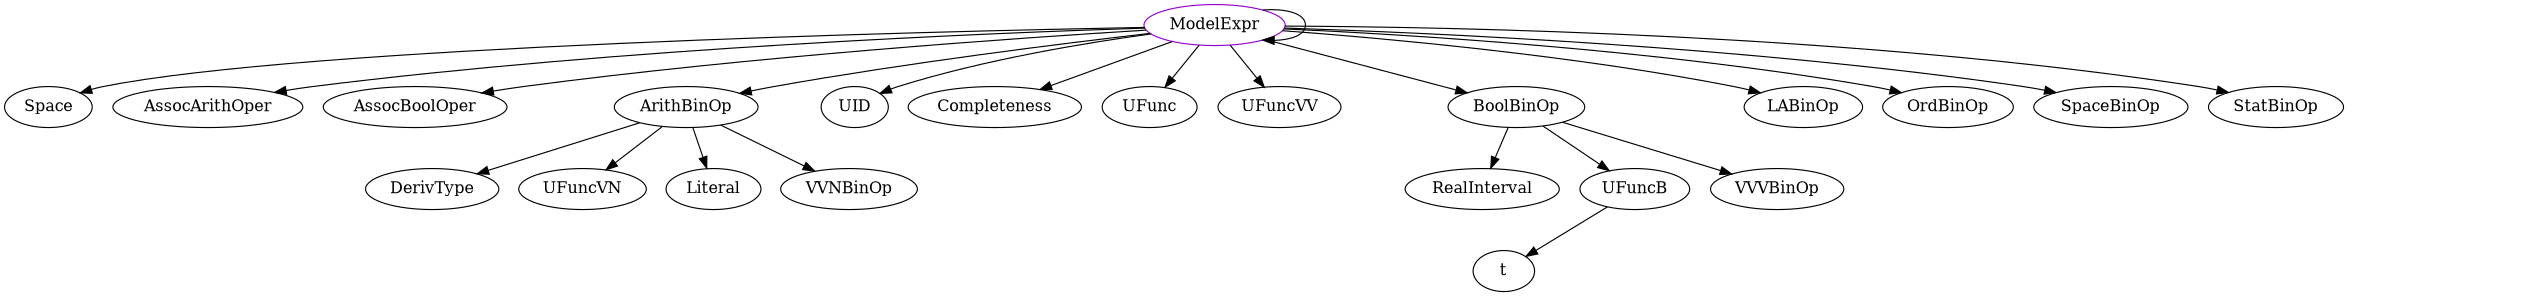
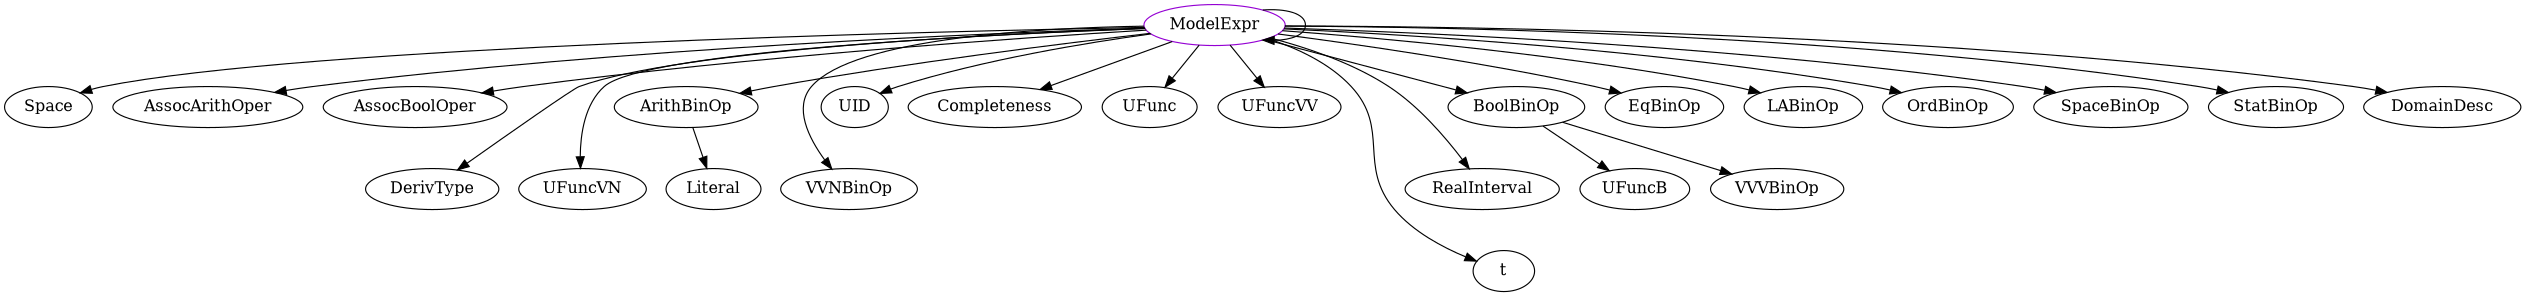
node "EqBinOp": added
node "DomainDesc": added
edge "BoolBinOp" -> "RealInterval": now "ModelExpr" -> "RealInterval"
edge "ArithBinOp" -> "UFuncVN": now "ModelExpr" -> "UFuncVN"
edge "ArithBinOp" -> "VVNBinOp": now "ModelExpr" -> "VVNBinOp"
edge "ArithBinOp" -> "DerivType": now "ModelExpr" -> "DerivType"
edge "UFuncB" -> "t": now "ModelExpr" -> "t"
